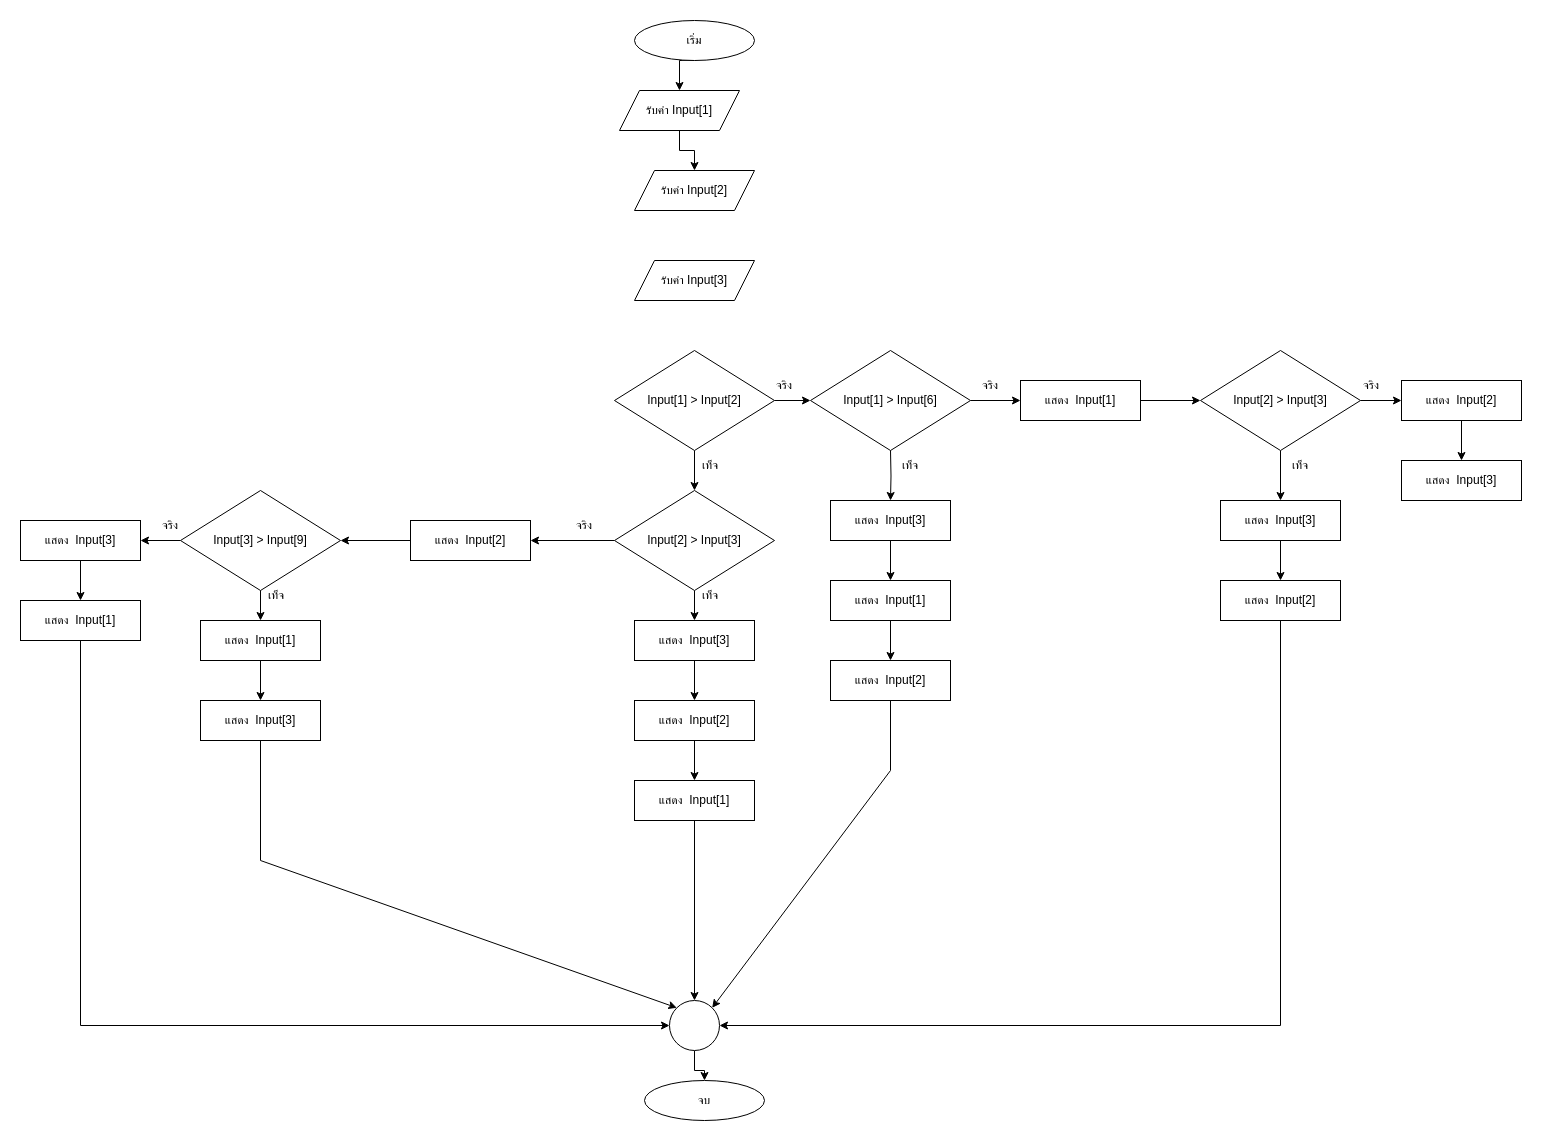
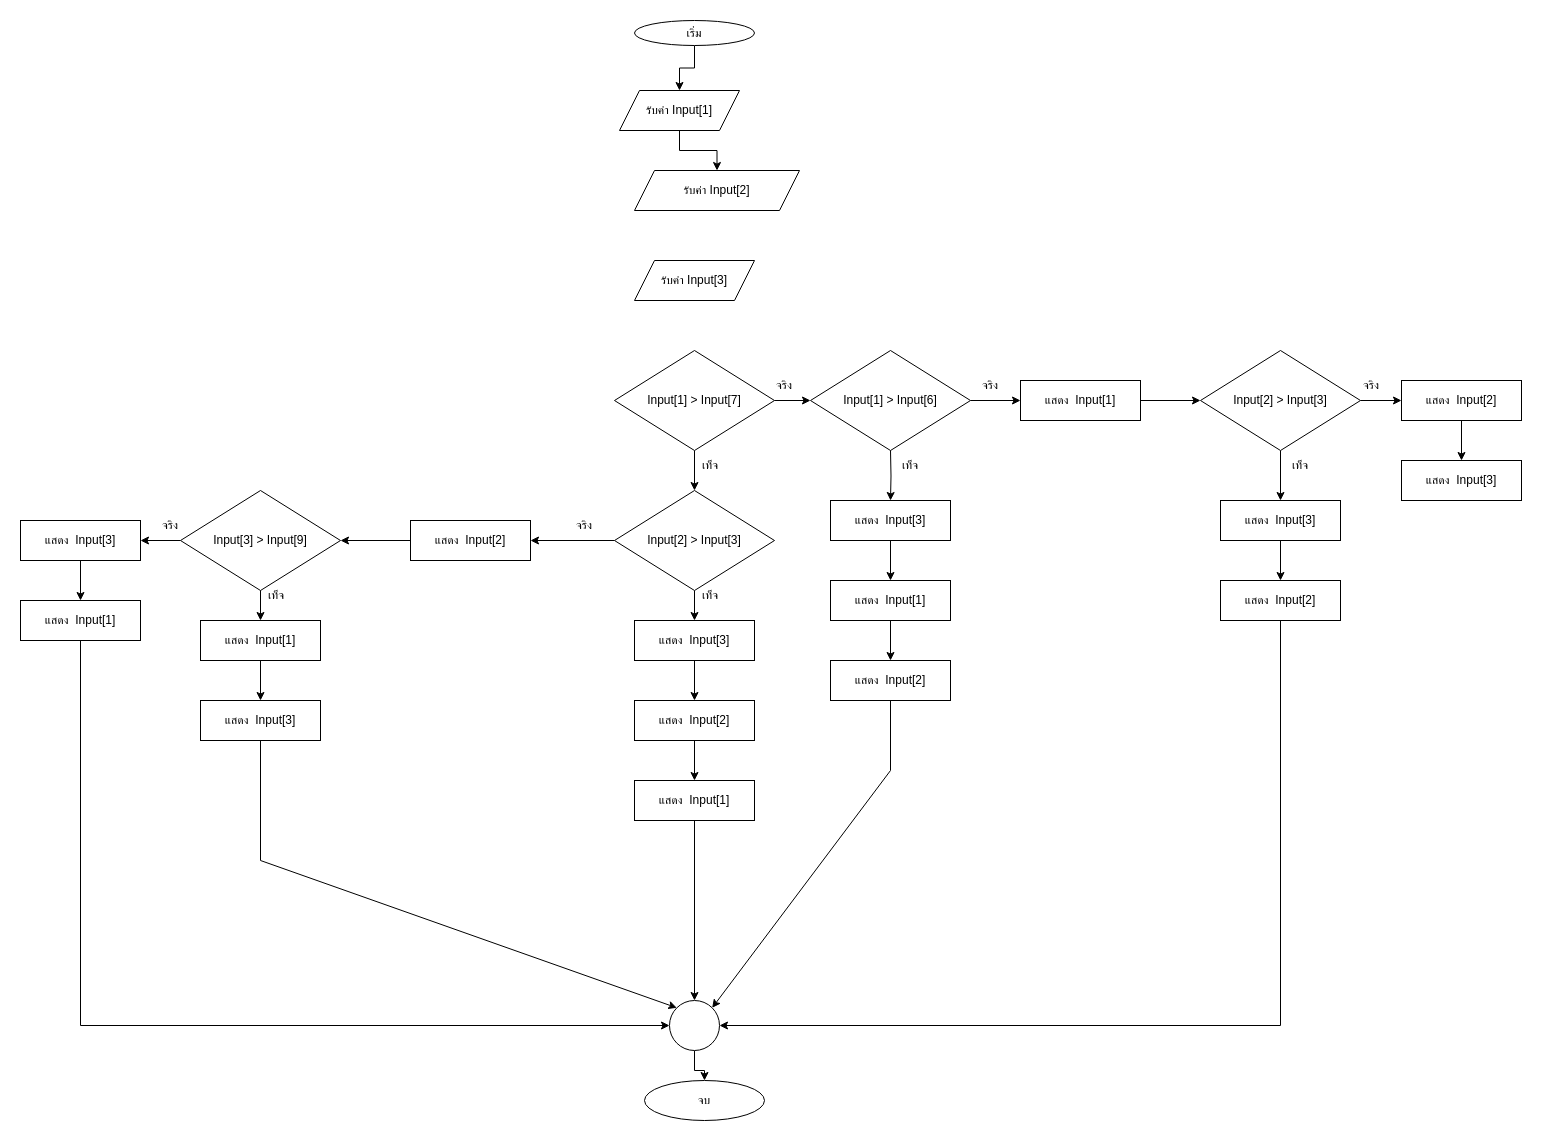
node "เริ่ม": size 120x40 -> 120x25
node "รับค่า Input[2]": size 120x40 -> 165x40
node "Input[1] > Input[2]": label "Input[1] > Input[2]" -> "Input[1] > Input[7]"
